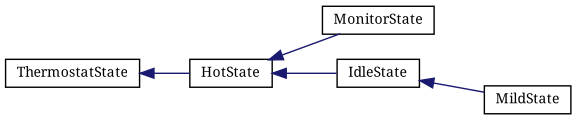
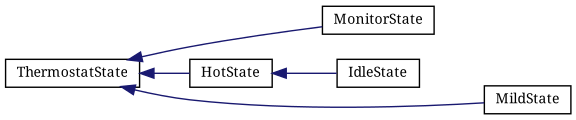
edge "MonitorState" -> "HotState": now "MonitorState" -> "ThermostatState"
edge "MildState" -> "IdleState": now "MildState" -> "ThermostatState"
